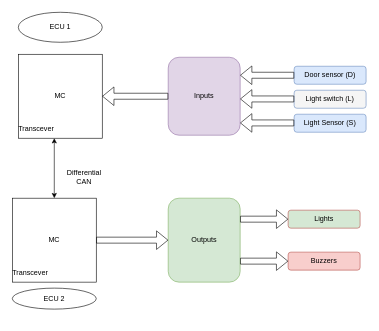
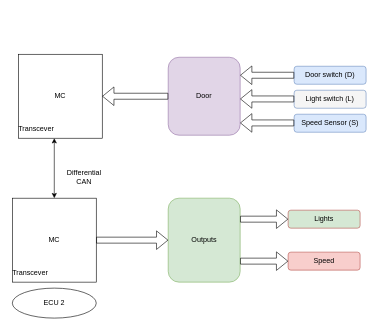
node "ECU 1": removed
node "Door sensor (D)": label "Door sensor (D)" -> "Door switch (D)"
node "Inputs": label "Inputs" -> "Door"
node "Light Sensor (S)": label "Light Sensor (S)" -> "Speed Sensor (S)"
node "Buzzers": label "Buzzers" -> "Speed"
node "ECU 2": size 84x21 -> 84x30
